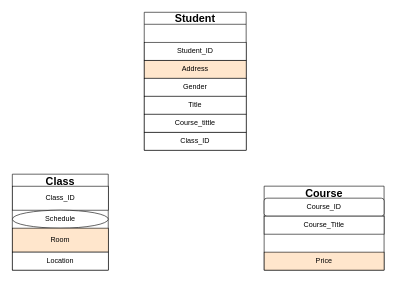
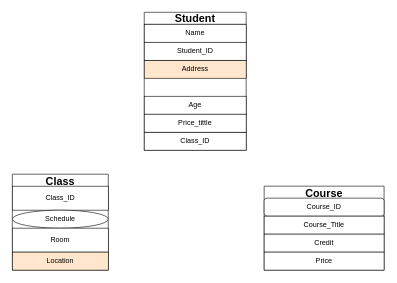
node "Name": added
node "Gender": removed
node "Title": label "Title" -> "Age"
node "Course_tittle": label "Course_tittle" -> "Price_tittle"
node "Room": fillcolor #ffe6cc -> #ffffff
node "Credit": added
node "Location": fillcolor #ffffff -> #ffe6cc
node "Price": fillcolor #ffe6cc -> #ffffff
